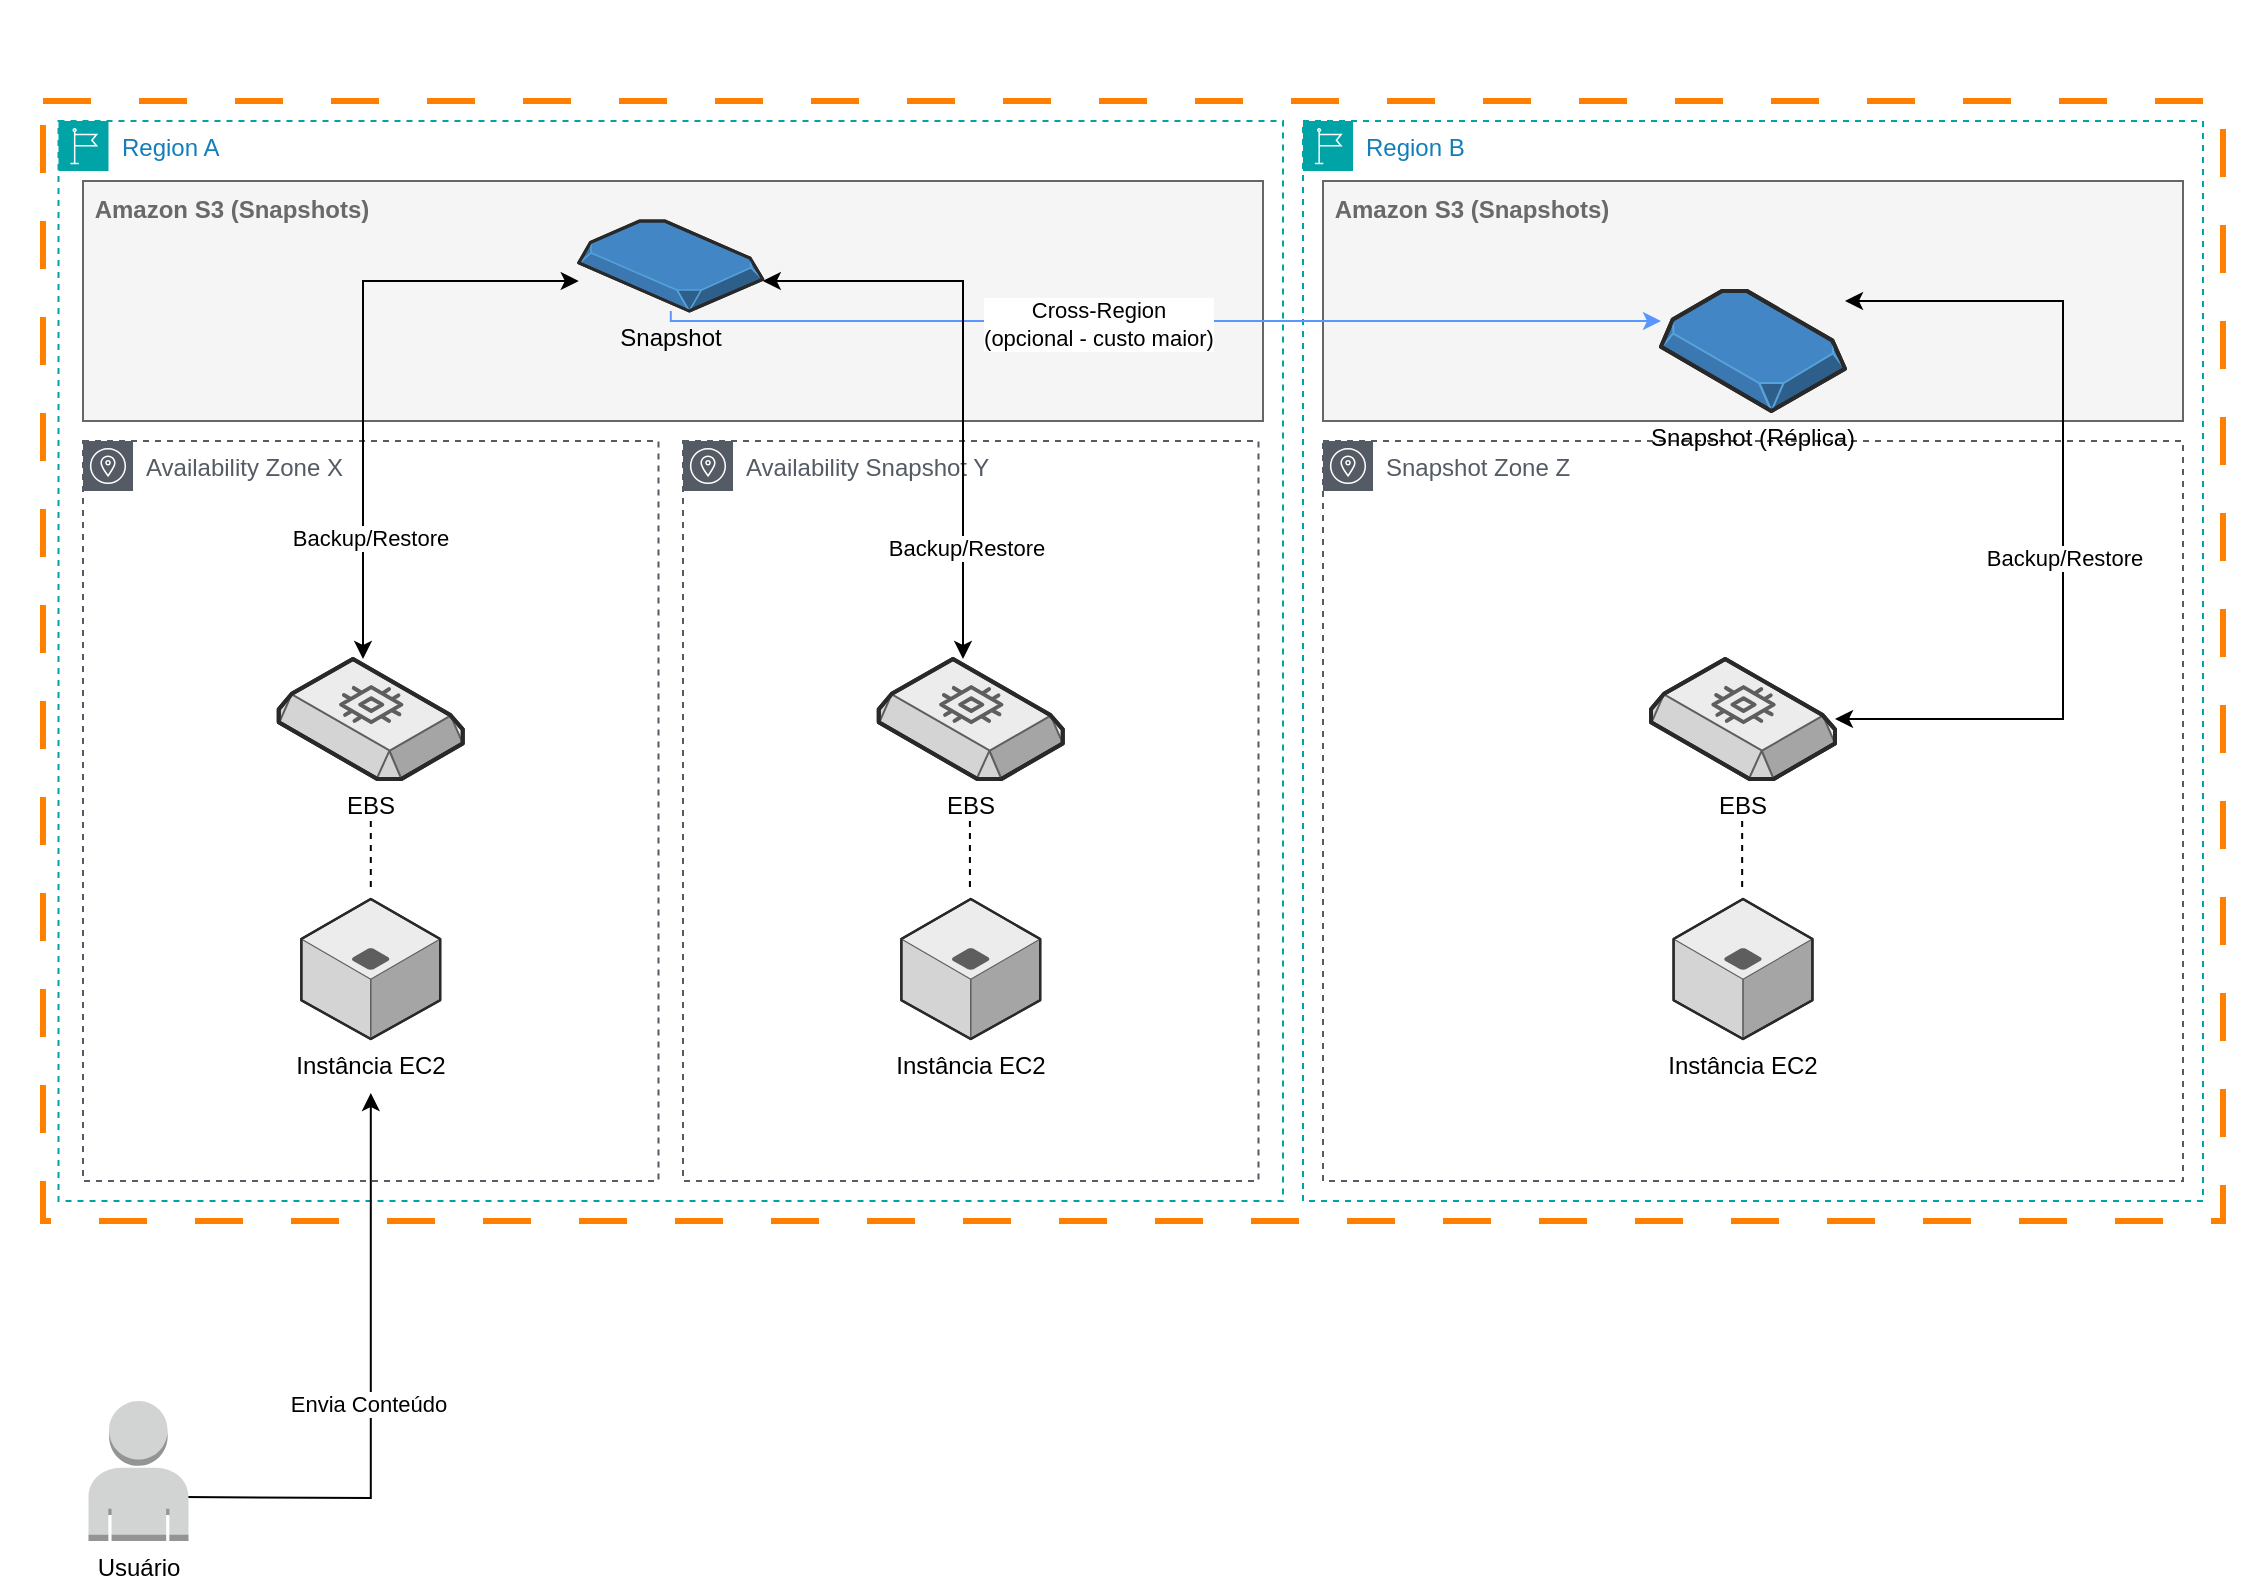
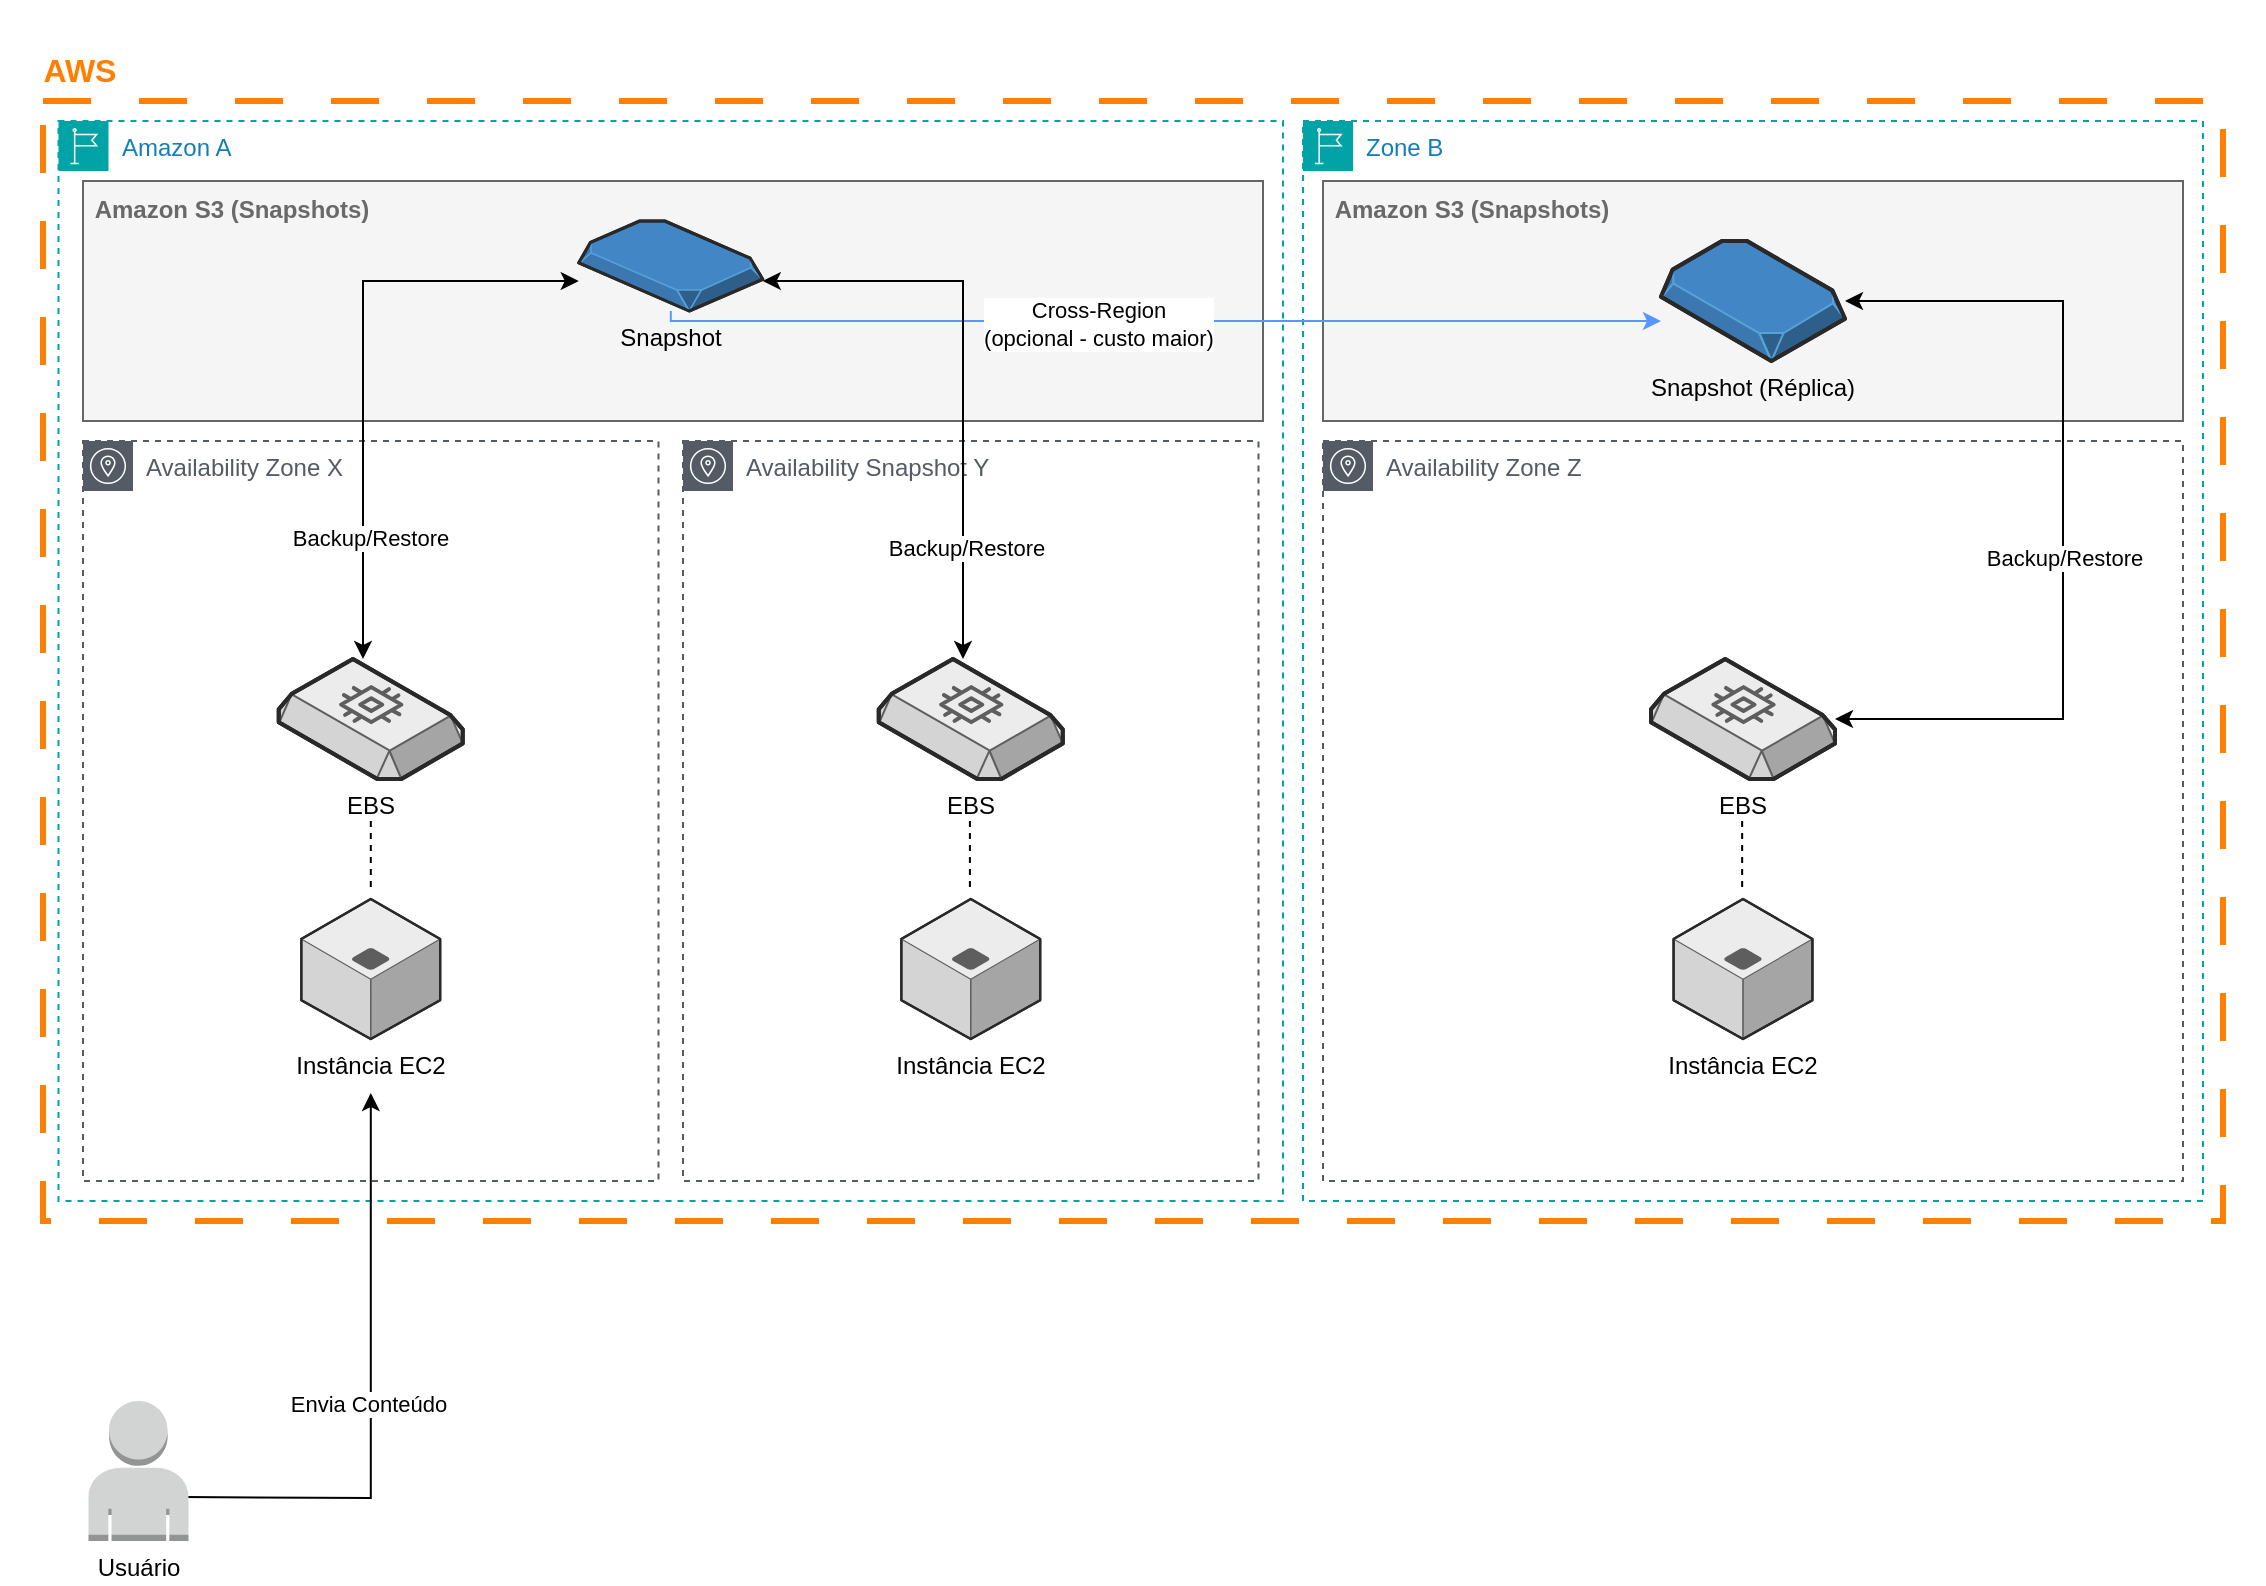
node "AWS": added
node "Region A": label "Region A" -> "Amazon A"
node "Region B": label "Region B" -> "Zone B"
node "Snapshot (Réplica)": moved (1753, 351) -> (1753, 301)
node "Snapshot Zone Z": label "Snapshot Zone Z" -> "Availability Zone Z"
